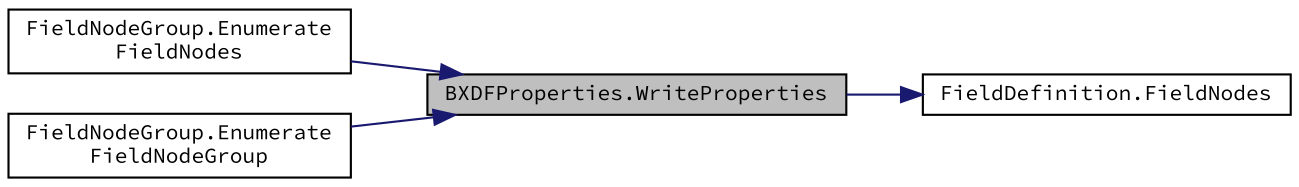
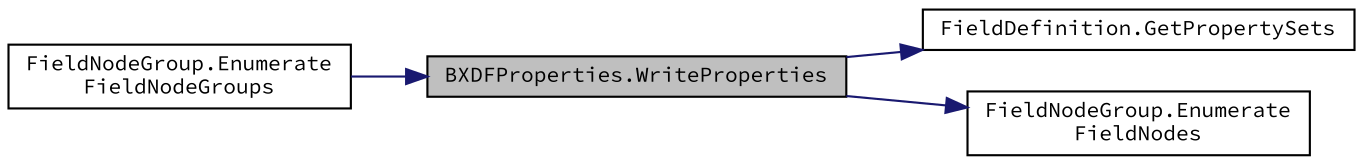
edge "FieldNodeGroup.Enumerate FieldNodes" -> "BXDFProperties.WriteProperties": reversed
node "FieldDefinition.FieldNodes": label "FieldDefinition.FieldNodes" -> "FieldDefinition.GetPropertySets"
node "FieldNodeGroup.Enumerate FieldNodeGroup": label "FieldNodeGroup.Enumerate FieldNodeGroup" -> "FieldNodeGroup.Enumerate FieldNodeGroups"
